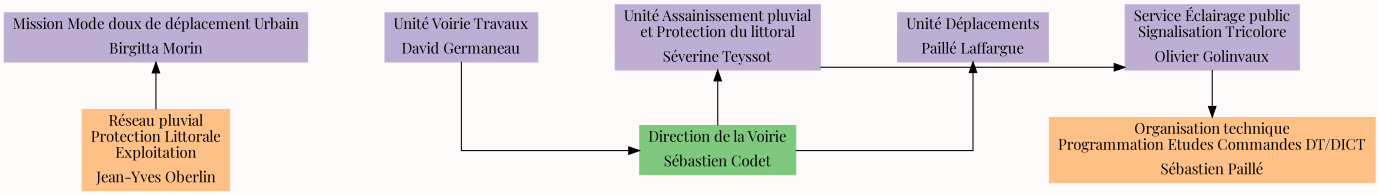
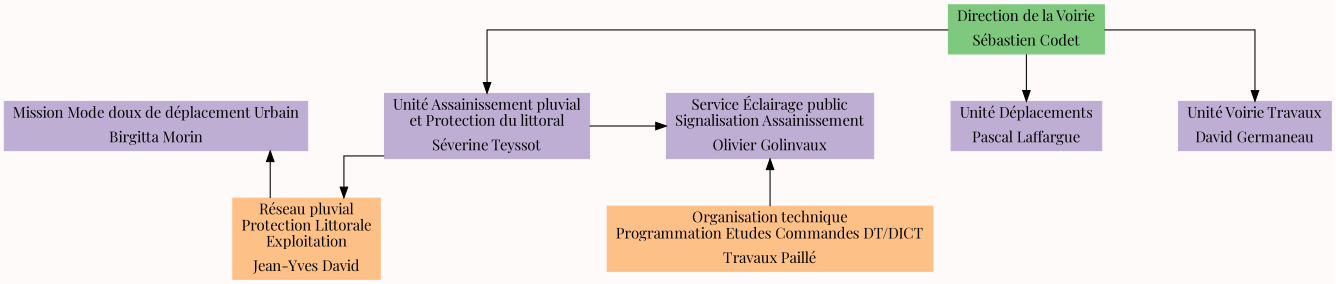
node "Service Éclairage public": text "Signalisation Tricolore" -> "Signalisation Assainissement"
node "Unité Déplacements": text "Paillé Laffargue" -> "Pascal Laffargue"
edge "Service Éclairage public" -> "Organisation technique": reversed
edge "Unité Voirie Travaux" -> "Direction de la Voirie": reversed
edge "Unité Assainissement pluvial" -> "Réseau pluvial": added
node "Organisation technique": text "Sébastien Paillé" -> "Travaux Paillé"
node "Réseau pluvial": text "Jean-Yves Oberlin" -> "Jean-Yves David"
